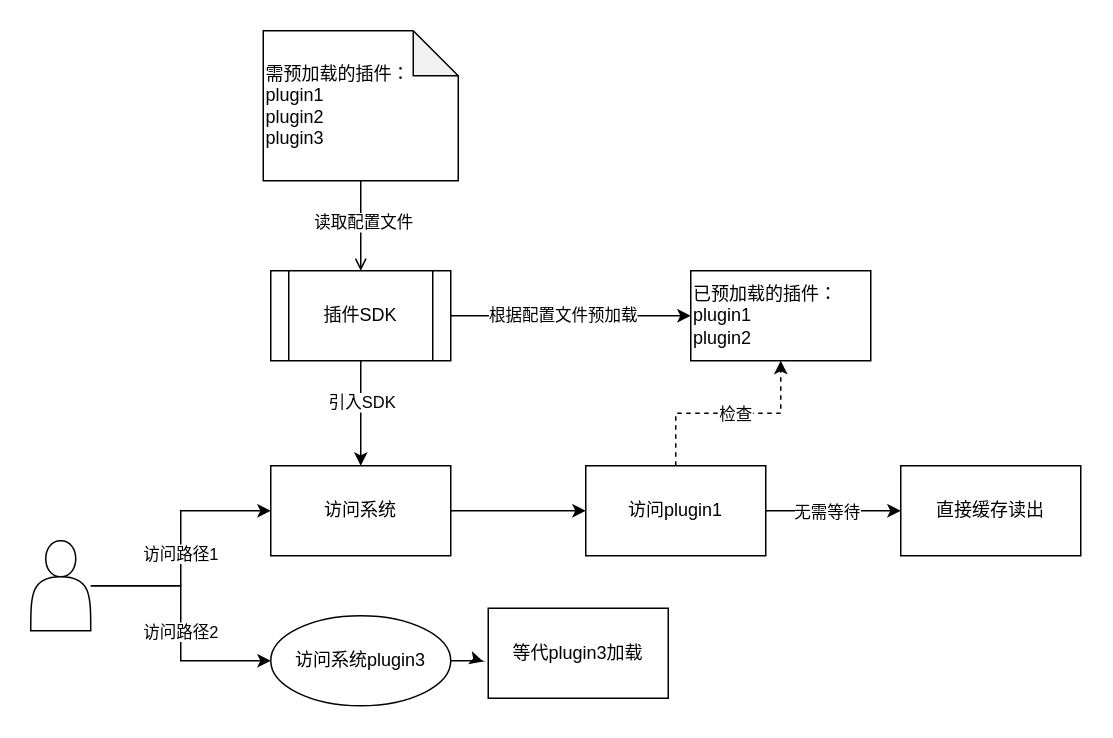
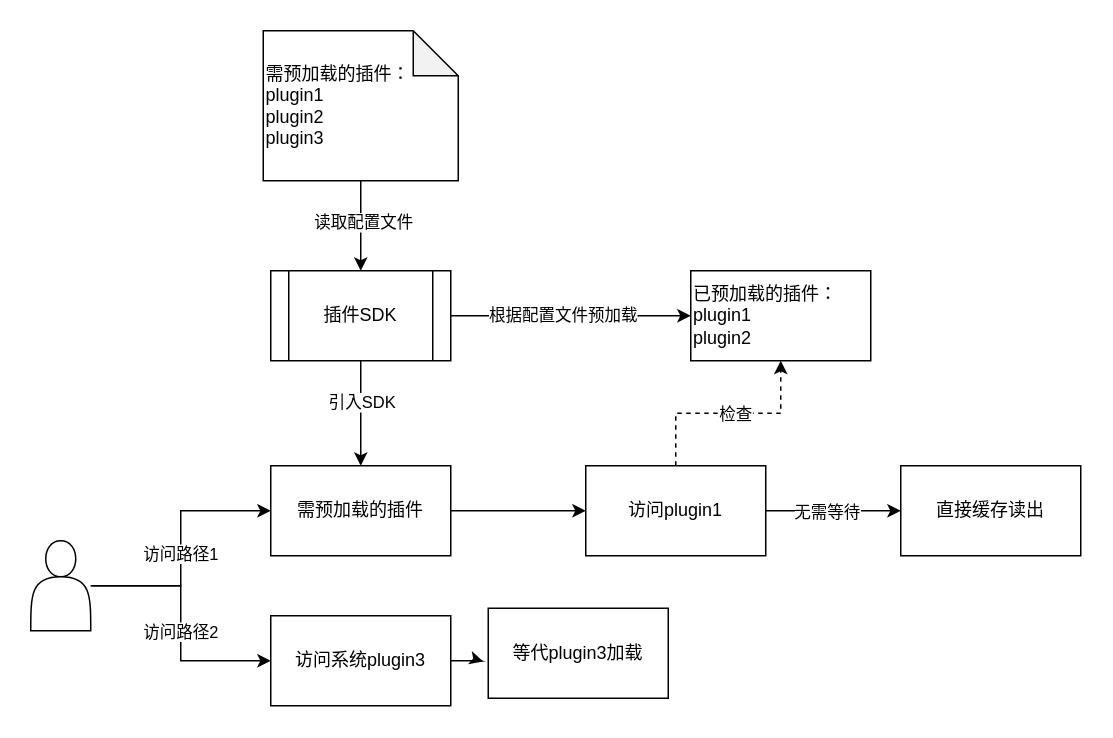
edge "需预加载的插件： plugin1 plugin2 plugin3" -> "插件SDK": arrowhead open -> classic
node "访问系统": label "访问系统" -> "需预加载的插件"
node "访问系统plugin3": shape ellipse -> rectangle
